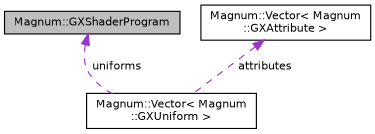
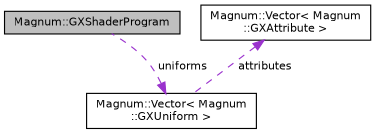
edge "Magnum::Vector< Magnum ::GXUniform >" -> "Magnum::GXShaderProgram": reversed
